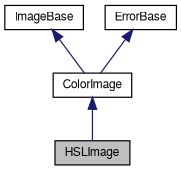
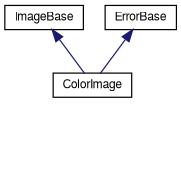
node "HSLImage": removed
